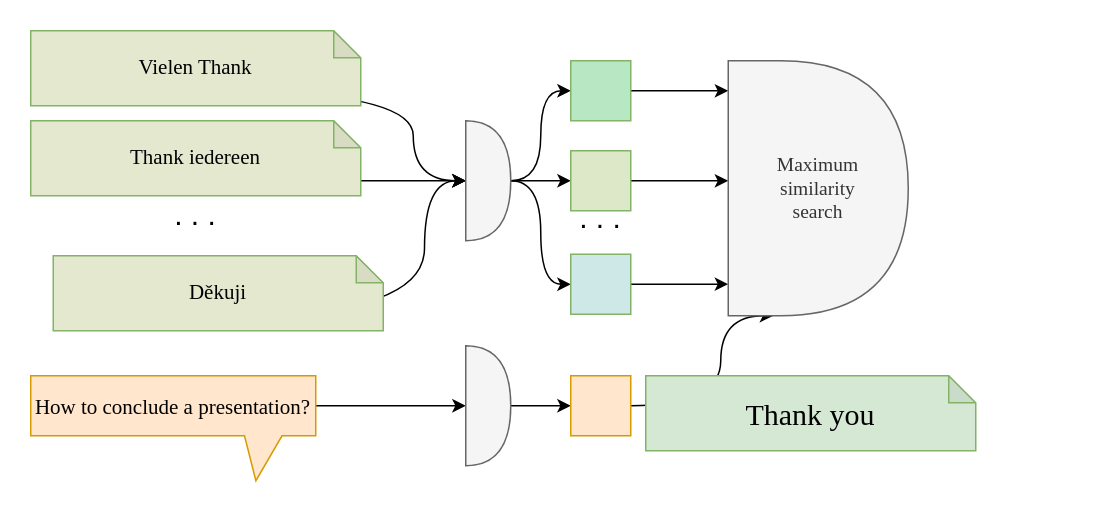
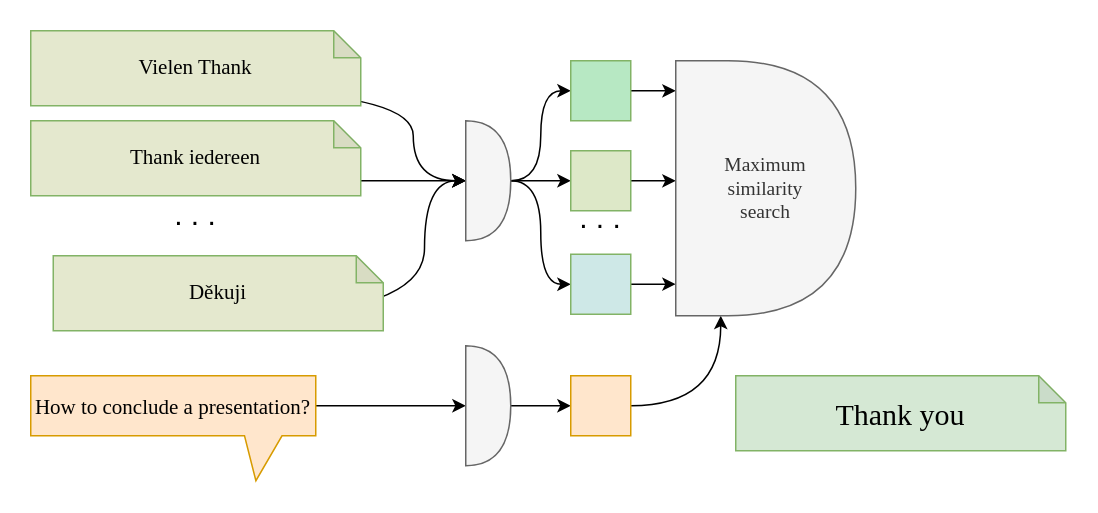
node "Maximumsimilaritysearch": moved (818, 188) -> (766, 188)
node "Thank you": moved (811, 413) -> (901, 413)
